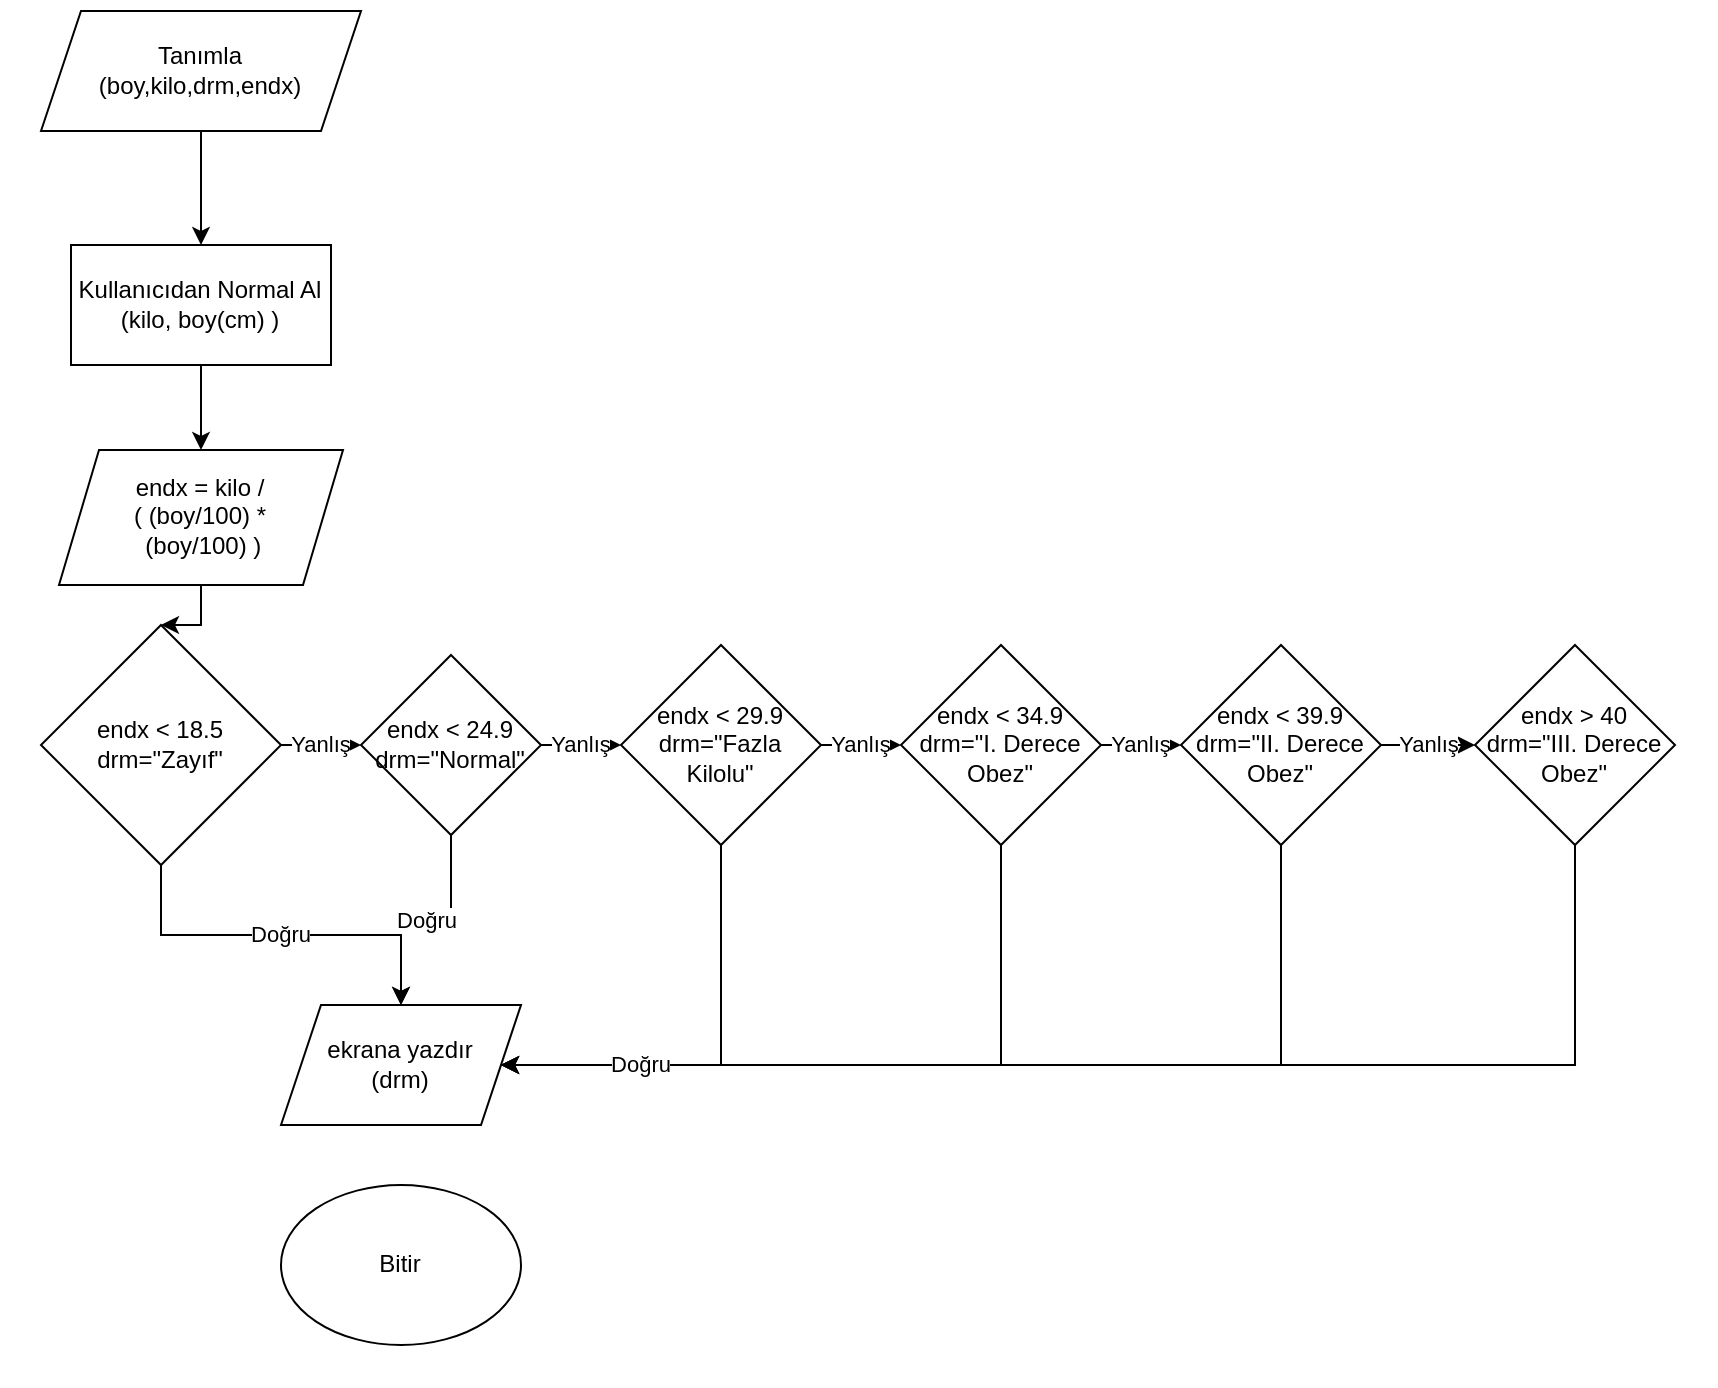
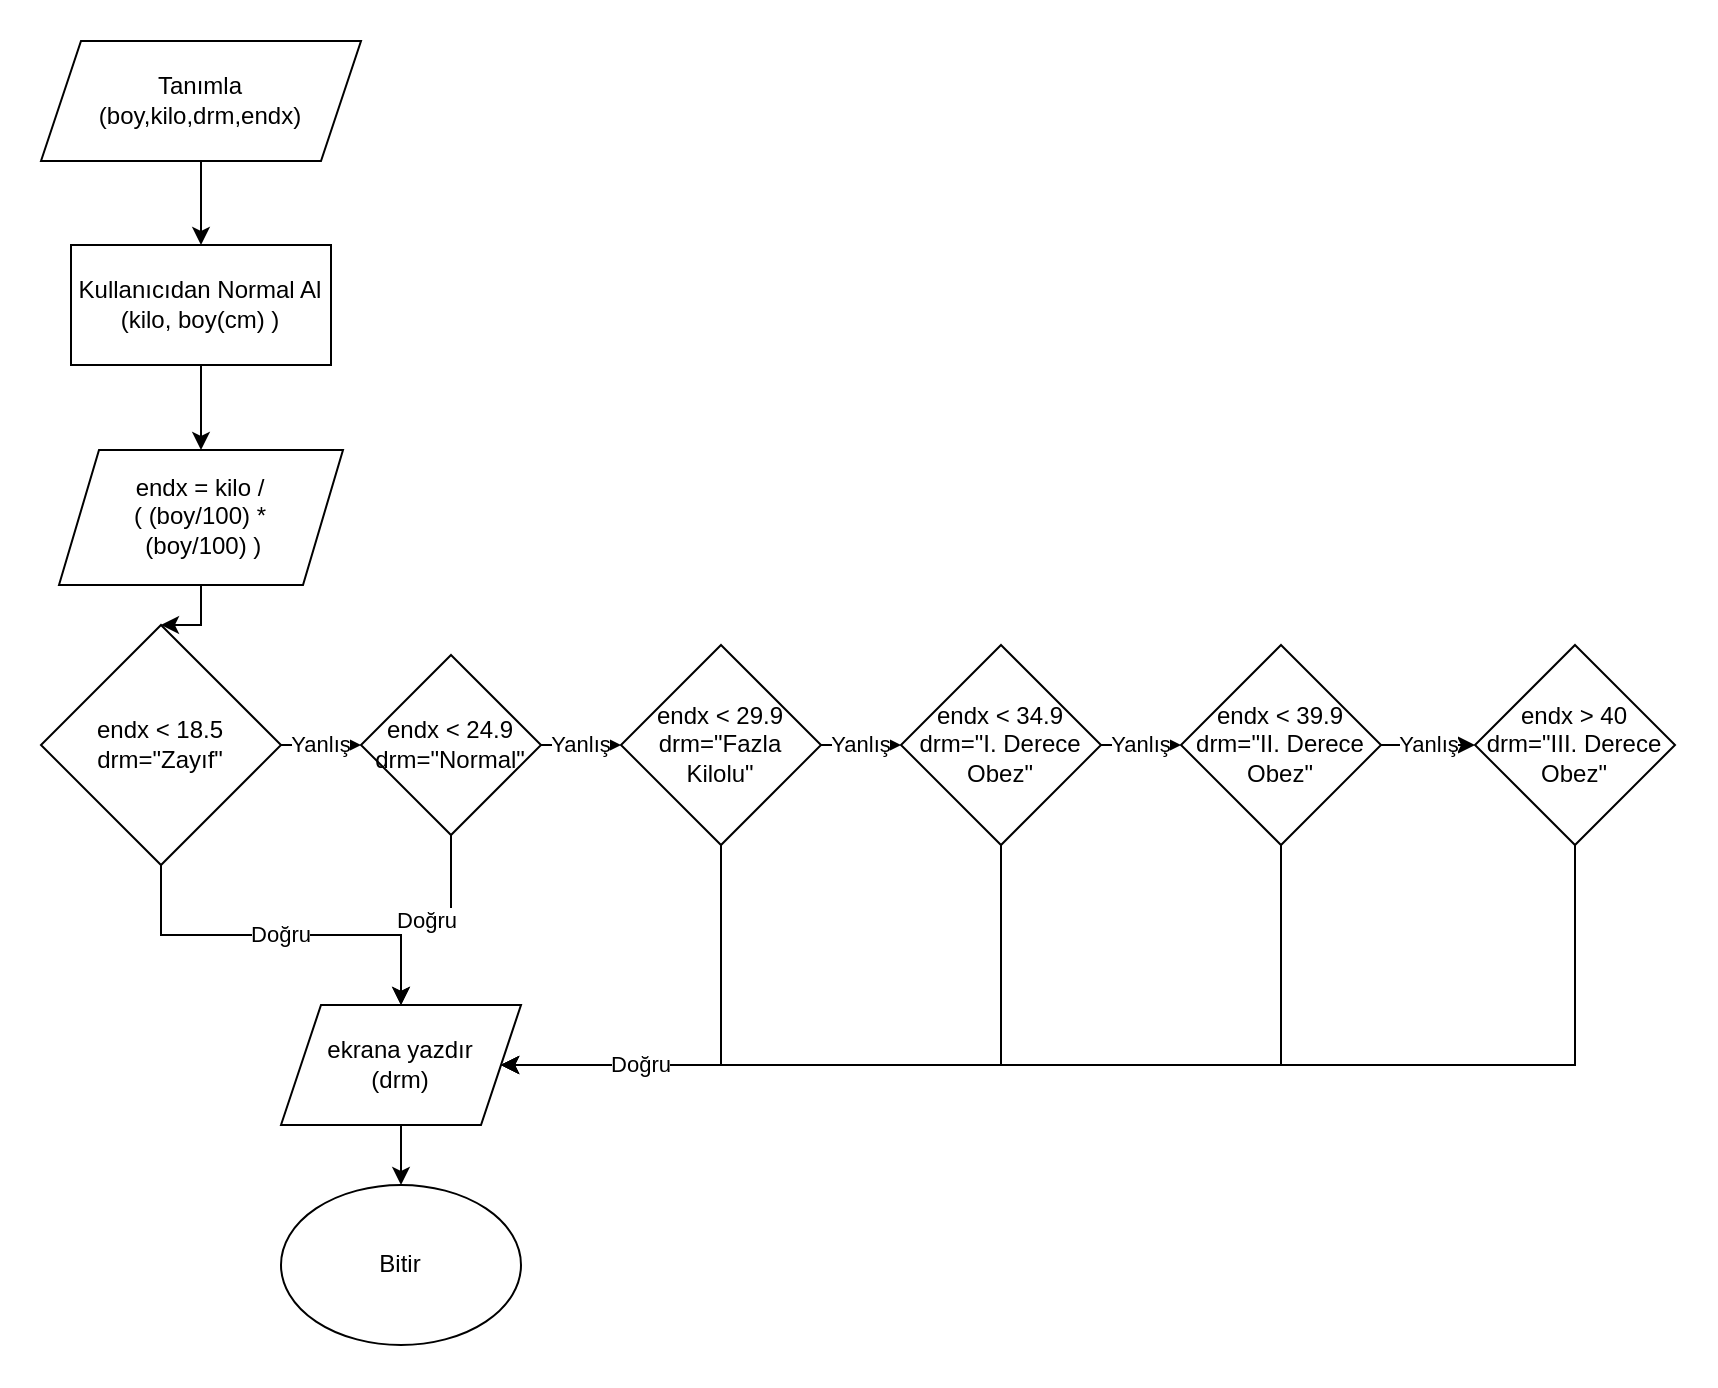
node "Tanımla (boy,kilo,drm,endx)": moved (201, 71) -> (201, 101)
edge "ekrana yazdır (drm)" -> "Bitir": added
